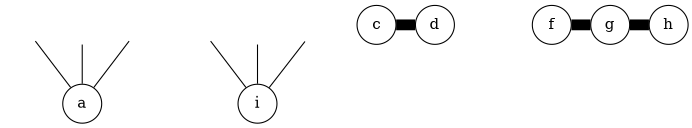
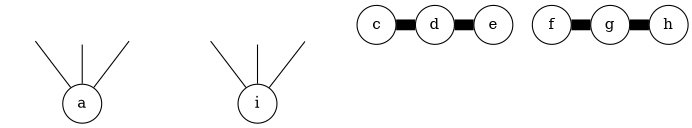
node "e": added
